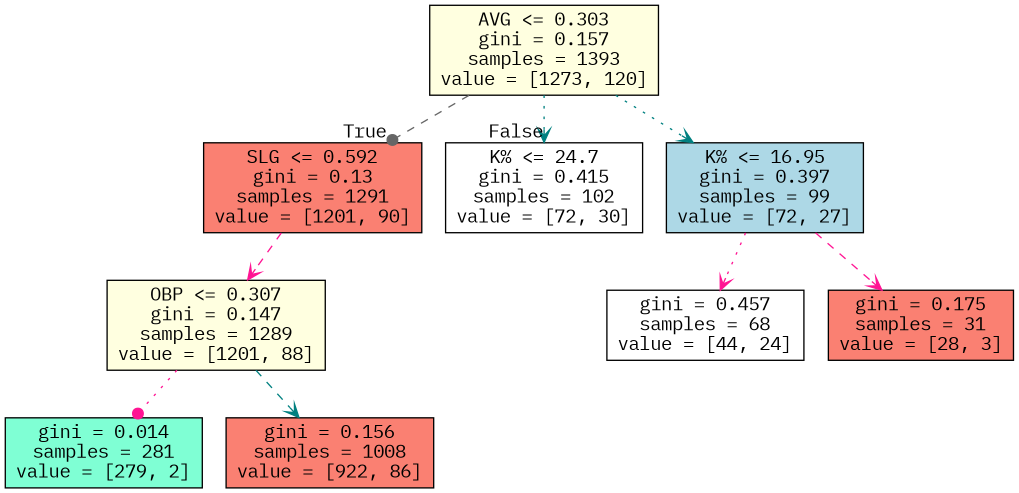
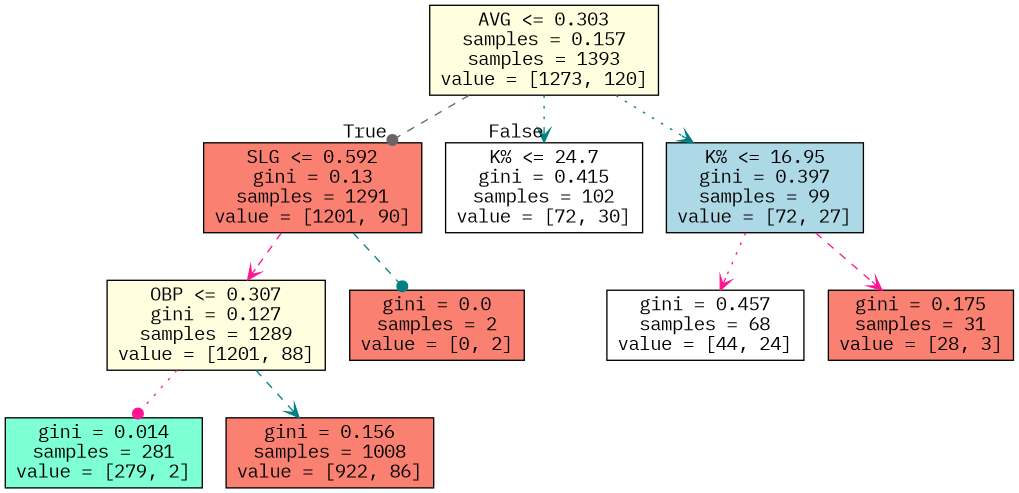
node "AVG <= 0.303 gini = 0.157 samples = 1393 value = [1273, 120]": label "AVG <= 0.303 gini = 0.157 samples = 1393 value = [1273, 120]" -> "AVG <= 0.303 samples = 0.157 samples = 1393 value = [1273, 120]"
node "OBP <= 0.307 gini = 0.147 samples = 1289 value = [1201, 88]": label "OBP <= 0.307 gini = 0.147 samples = 1289 value = [1201, 88]" -> "OBP <= 0.307 gini = 0.127 samples = 1289 value = [1201, 88]"
node "gini = 0.0 samples = 2 value = [0, 2]": added
